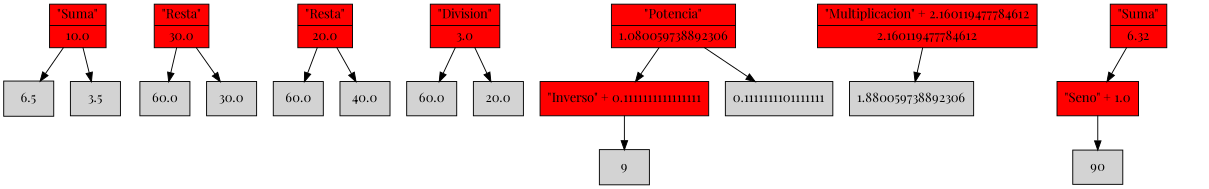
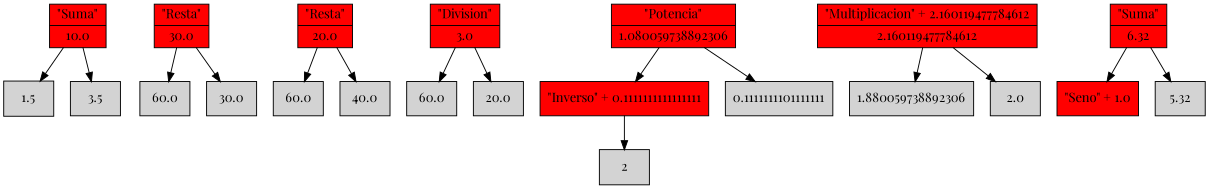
node "6.5": label "6.5" -> "1.5"
node "2.0": added
node "5.32": added
node "9": label "9" -> "2"
node "90": removed
